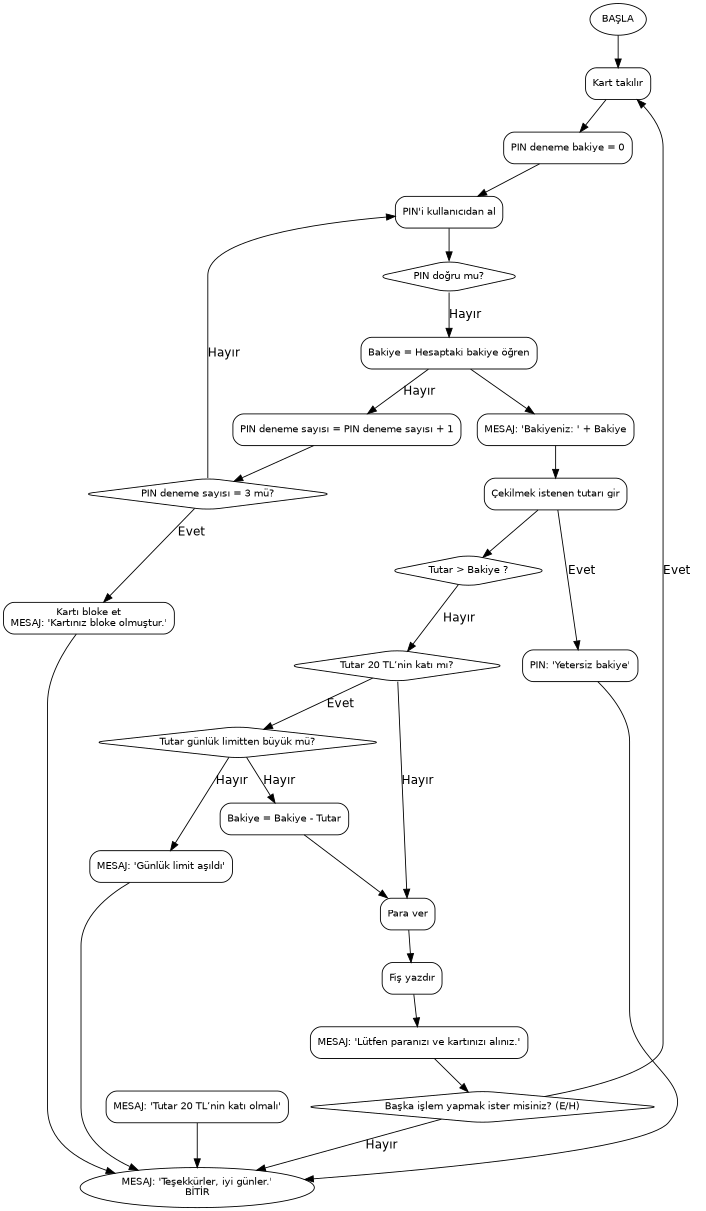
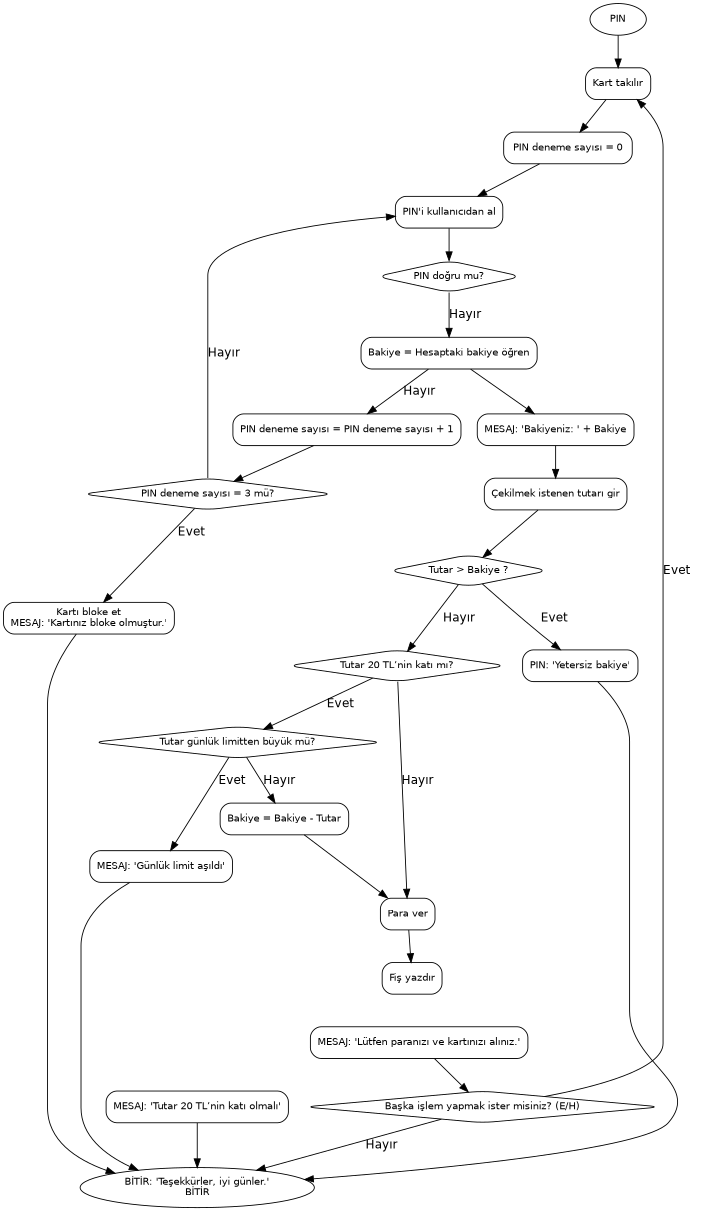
node "BAŞLA": label "BAŞLA" -> "PIN"
node "PIN deneme bakiye = 0": label "PIN deneme bakiye = 0" -> "PIN deneme sayısı = 0"
edge "Çekilmek istenen tutarı gir" -> "PIN: 'Yetersiz bakiye'": now "Tutar > Bakiye ?" -> "PIN: 'Yetersiz bakiye'"
edge "Tutar günlük limitten büyük mü?" -> "MESAJ: 'Günlük limit aşıldı'": label "Hayır" -> "Evet"
edge "Fiş yazdır" -> "MESAJ: 'Lütfen paranızı ve kartınızı alınız.'": removed
node "MESAJ: 'Teşekkürler, iyi günler.' BİTİR": label "MESAJ: 'Teşekkürler, iyi günler.' BİTİR" -> "BİTİR: 'Teşekkürler, iyi günler.' BİTİR"
